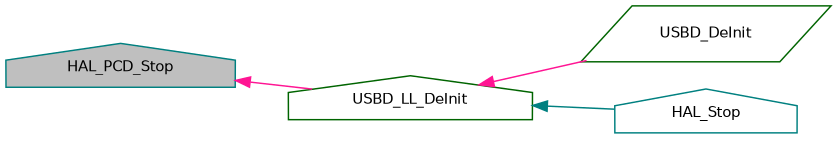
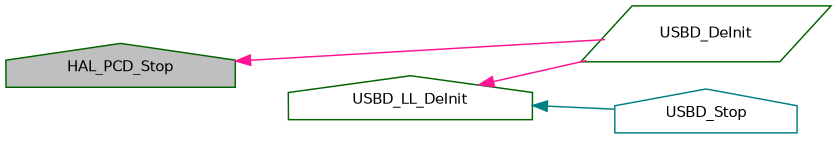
node "HAL_PCD_Stop": color teal -> darkgreen
edge "USBD_LL_DeInit" -> "HAL_PCD_Stop": now "USBD_DeInit" -> "HAL_PCD_Stop"
node "HAL_Stop": label "HAL_Stop" -> "USBD_Stop"
